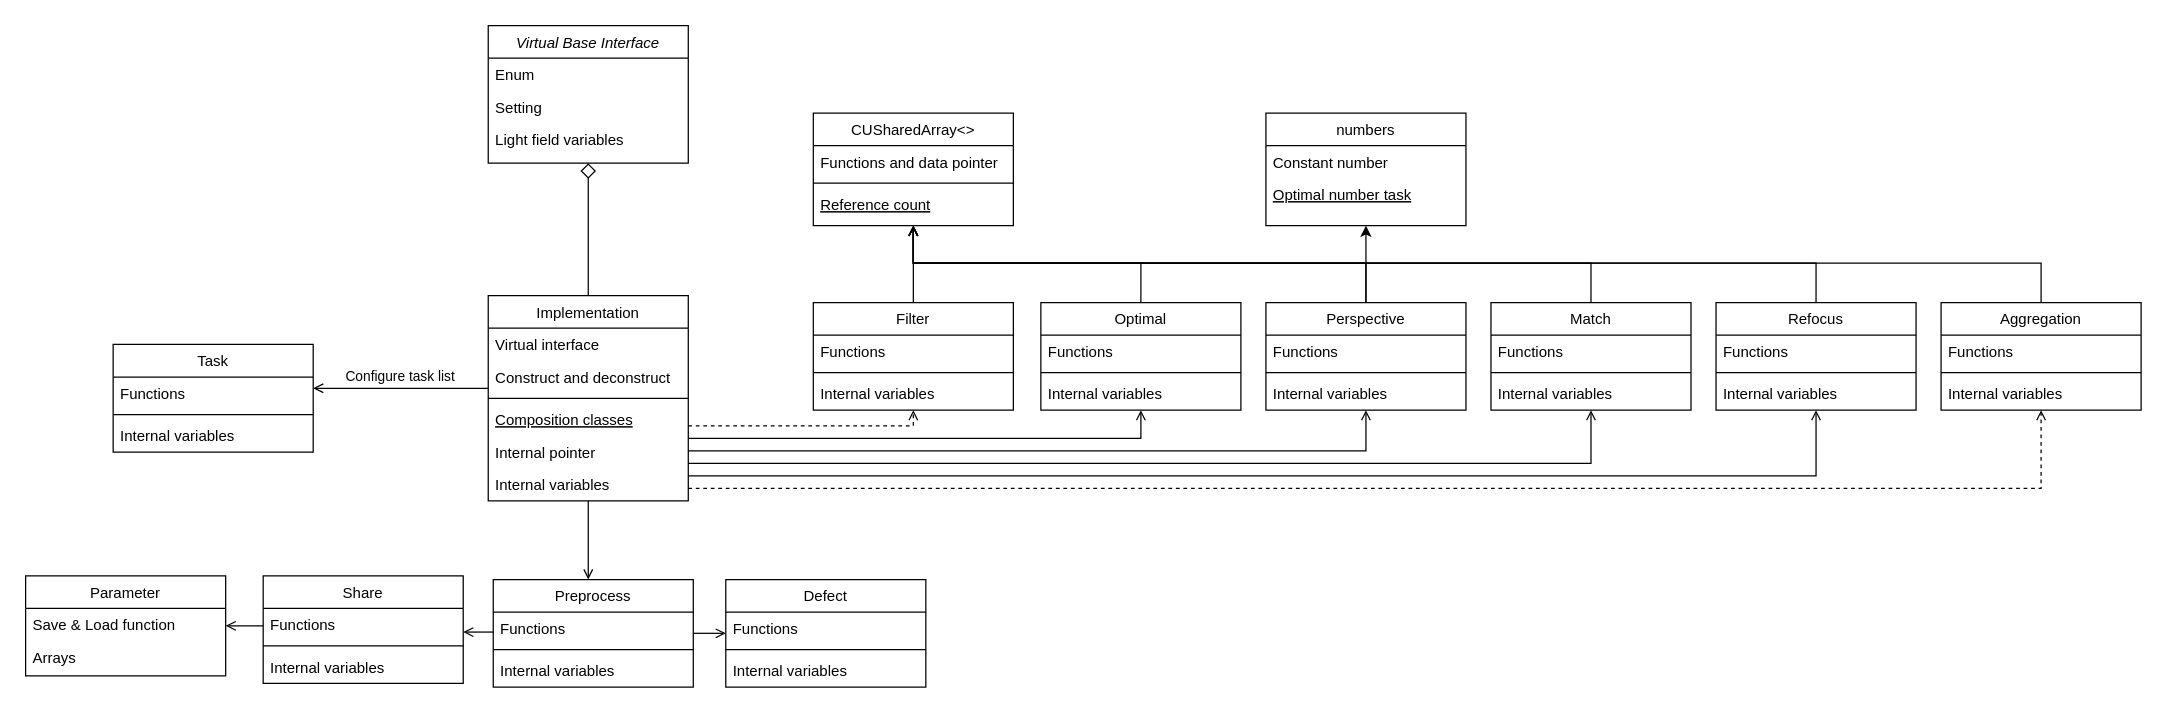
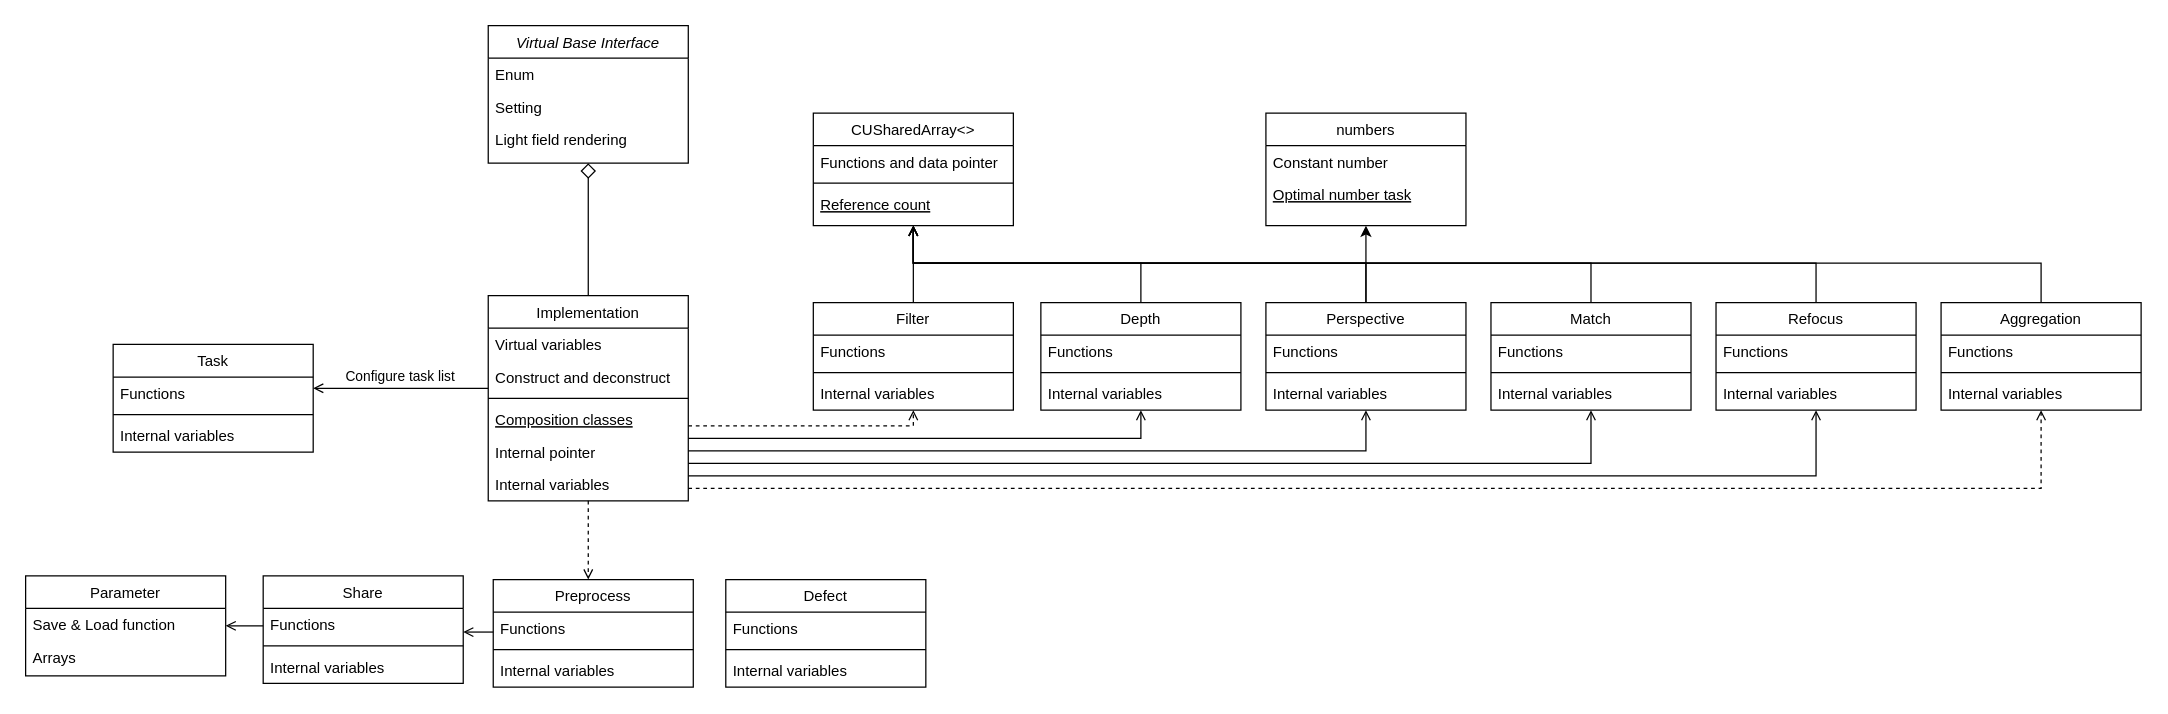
node "Light field variables": label "Light field variables" -> "Light field rendering"
node "Optimal": label "Optimal" -> "Depth"
node "Virtual interface": label "Virtual interface" -> "Virtual variables"
edge "Implementation" -> "Preprocess": style solid -> dashed
edge "Preprocess" -> "Defect": removed
